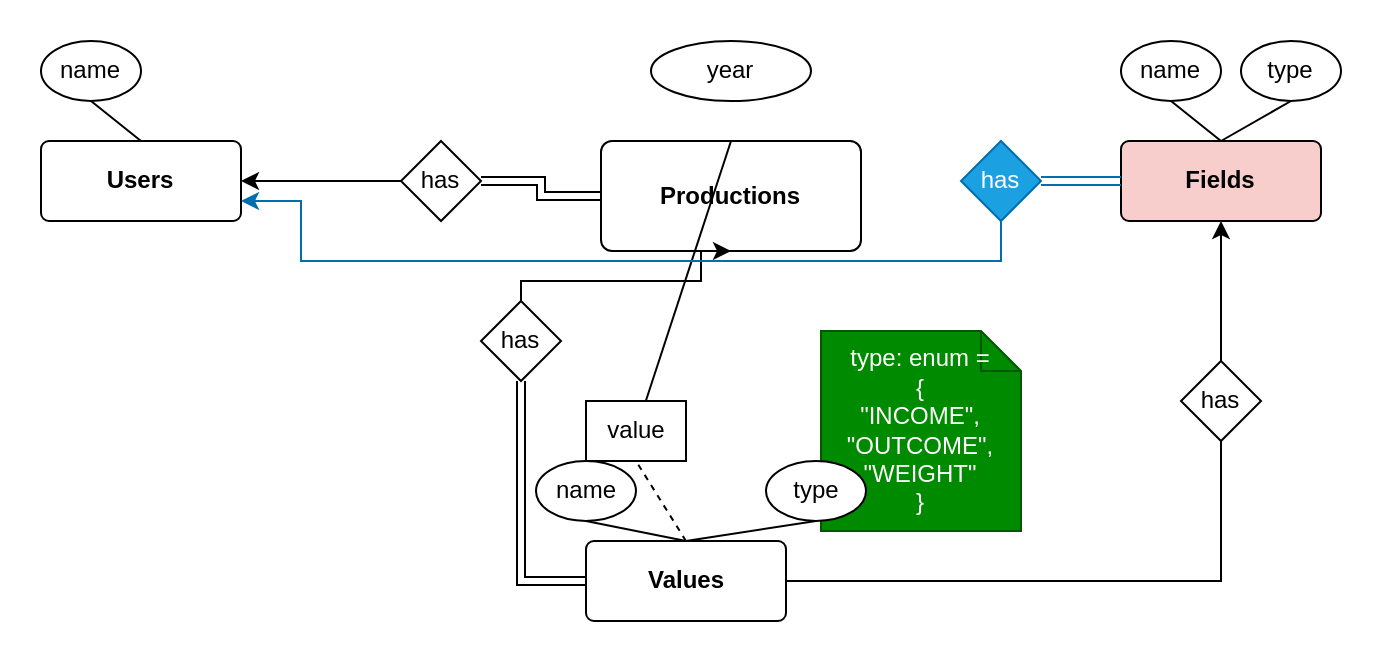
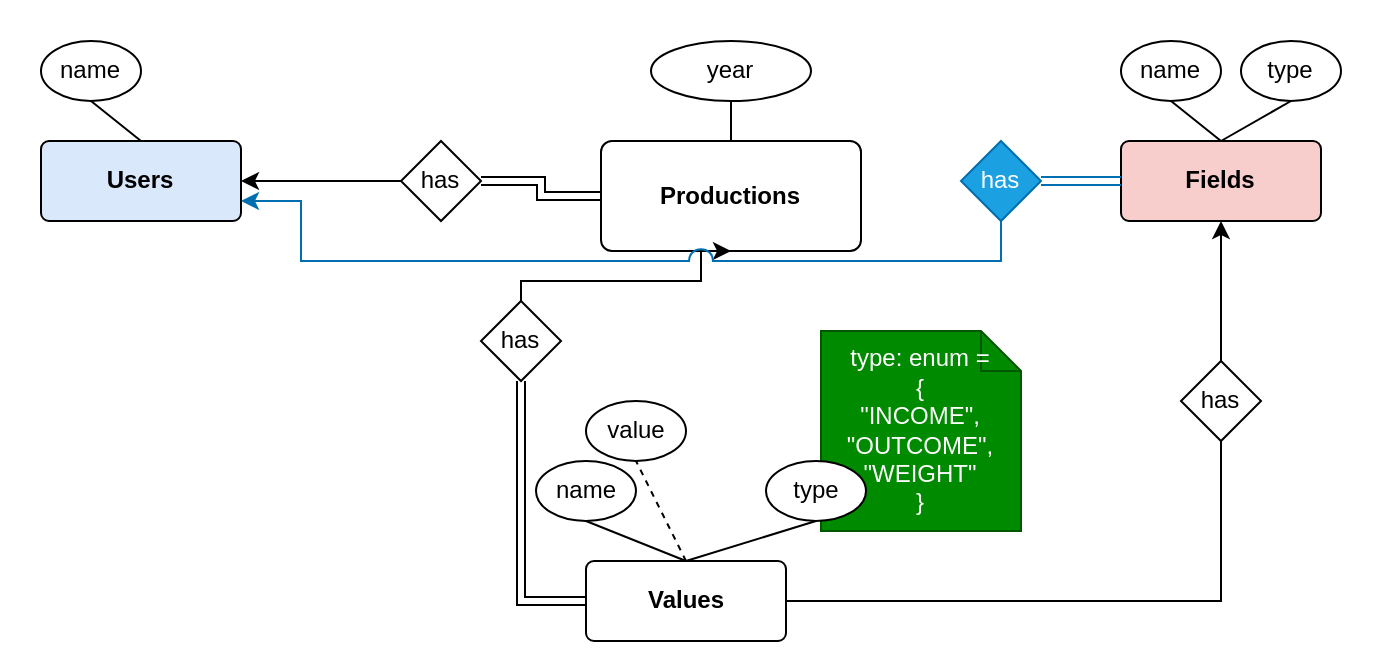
node "Users": fillcolor #ffffff -> #dae8fc
edge "Productions" -- "value": now "Productions" -- "year"
node "value": shape rectangle -> ellipse
node "Values": moved (686, 581) -> (686, 601)
